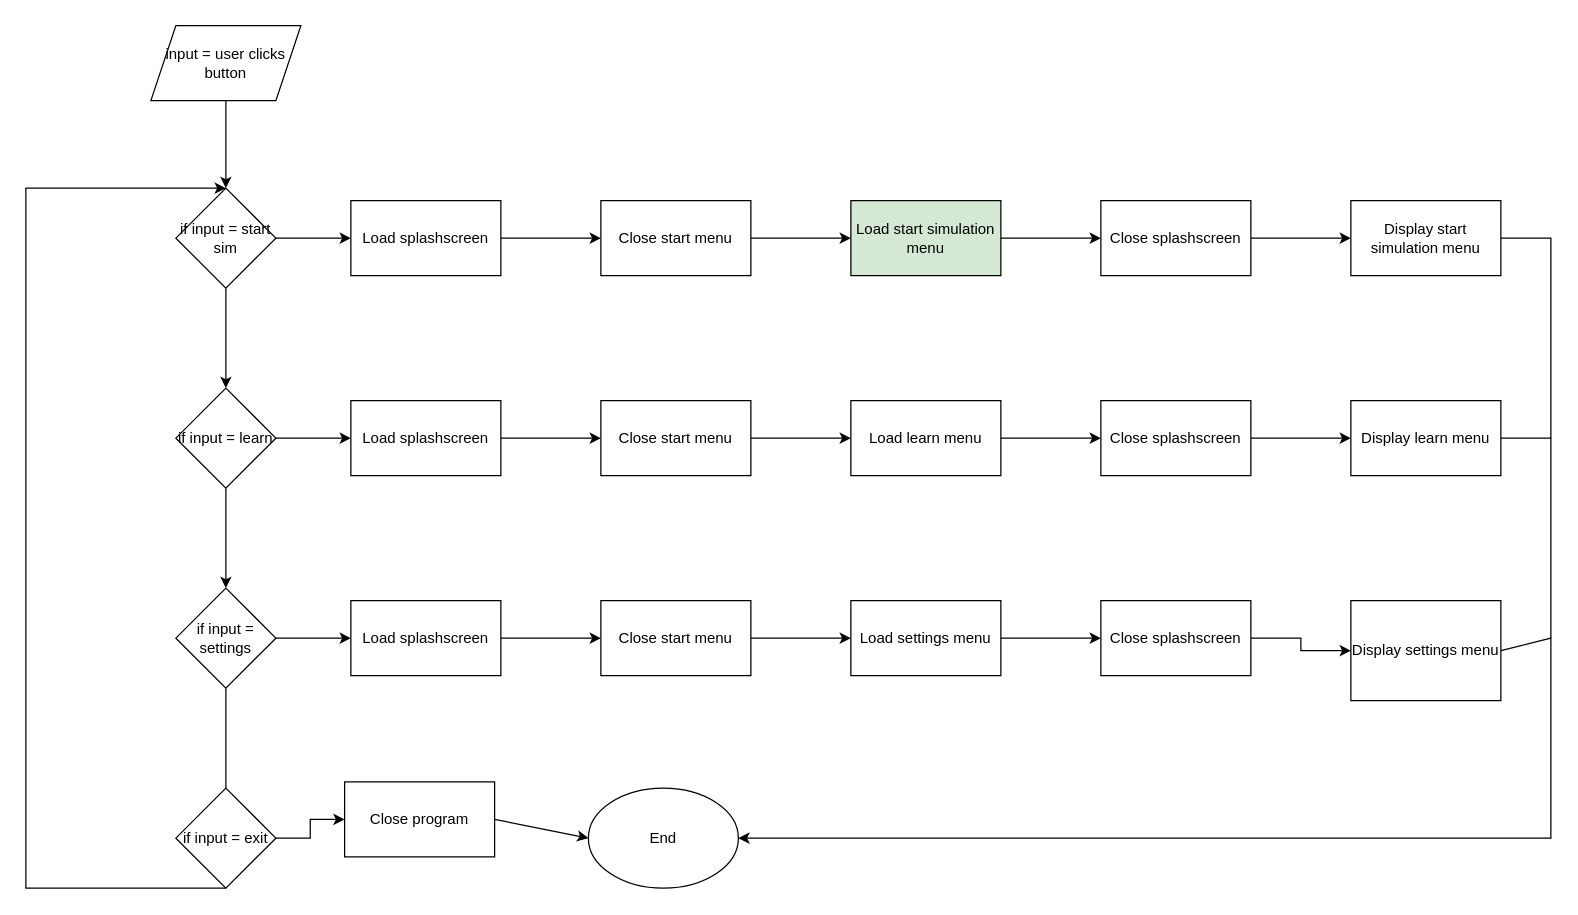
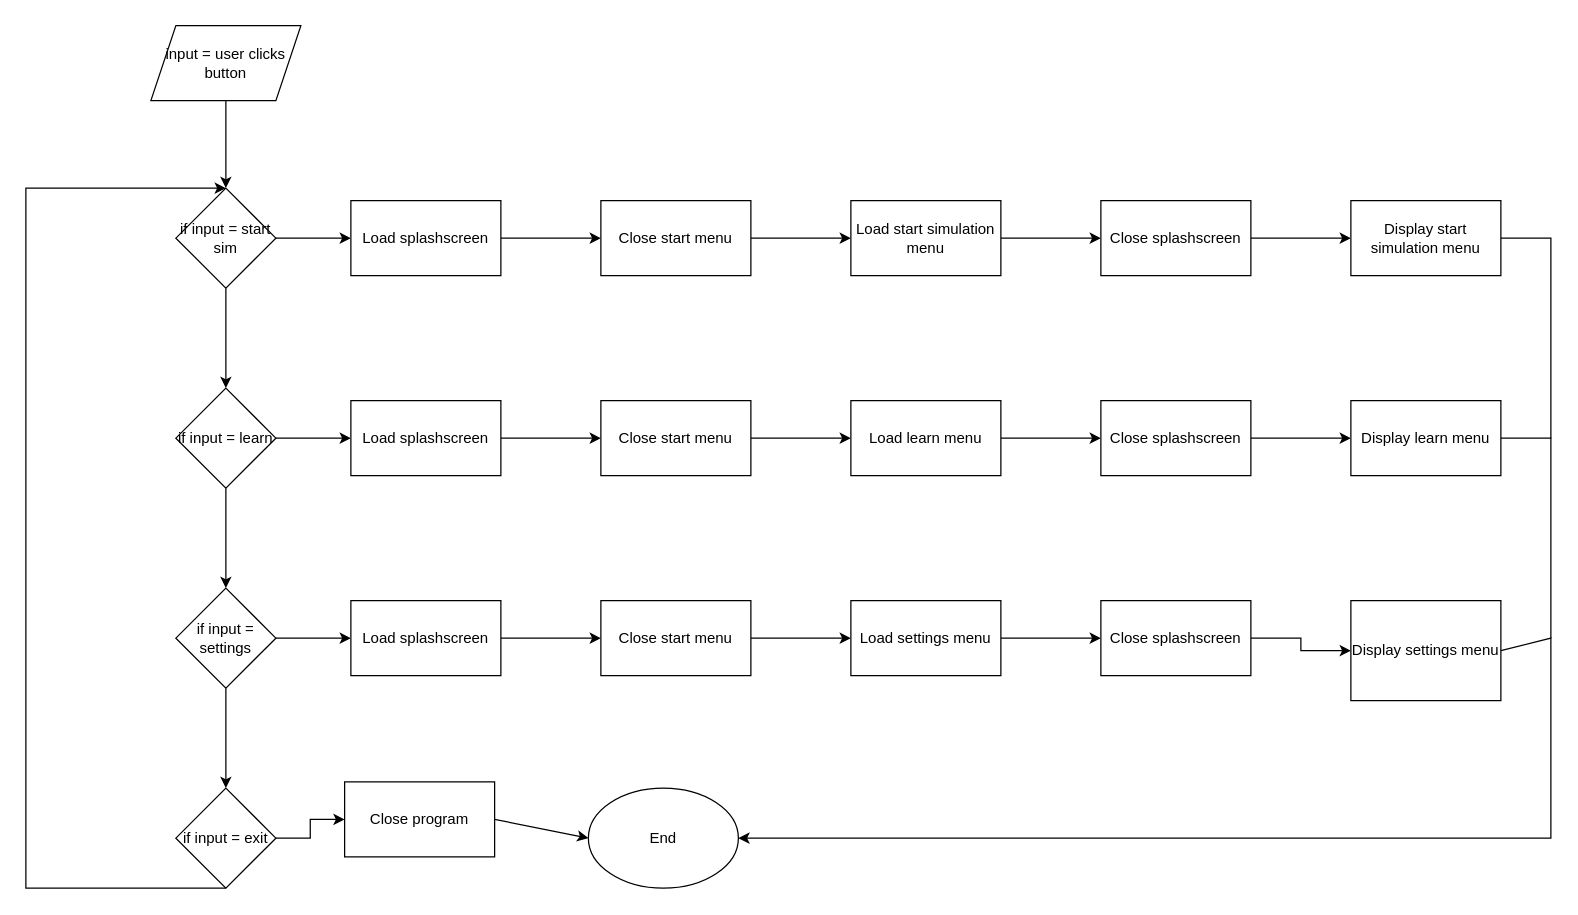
node "Load start simulation menu": fillcolor #d5e8d4 -> #ffffff
edge "if input = settings" -- "if input = exit": arrowhead none -> classic
